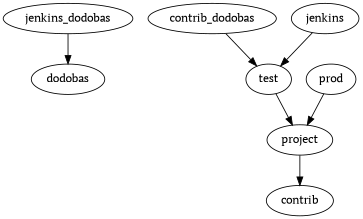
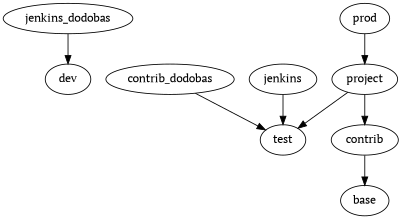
node "dodobas": label "dodobas" -> "dev"
edge "test" -> "project": reversed
node "base": added
